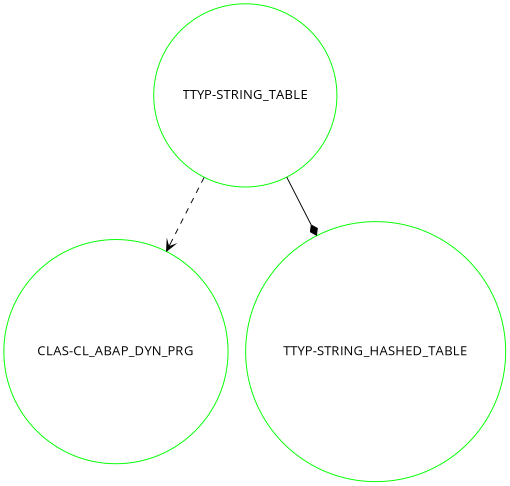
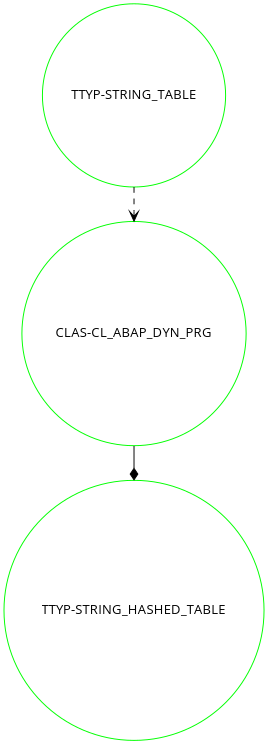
edge "TTYP-STRING_TABLE" -> "TTYP-STRING_HASHED_TABLE": now "CLAS-CL_ABAP_DYN_PRG" -> "TTYP-STRING_HASHED_TABLE"
